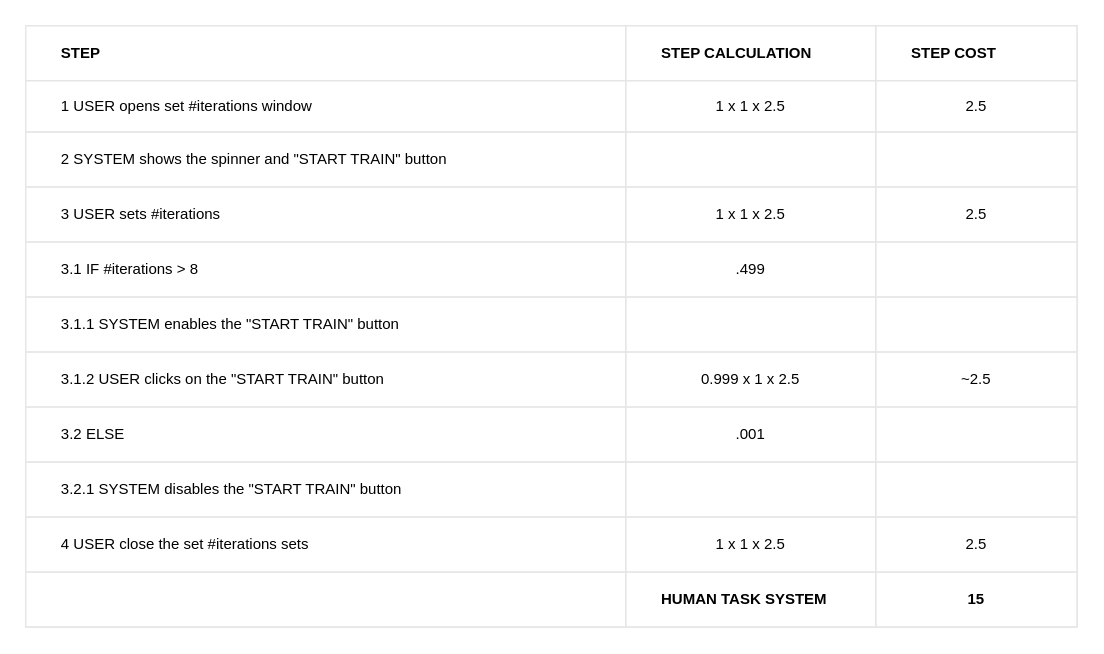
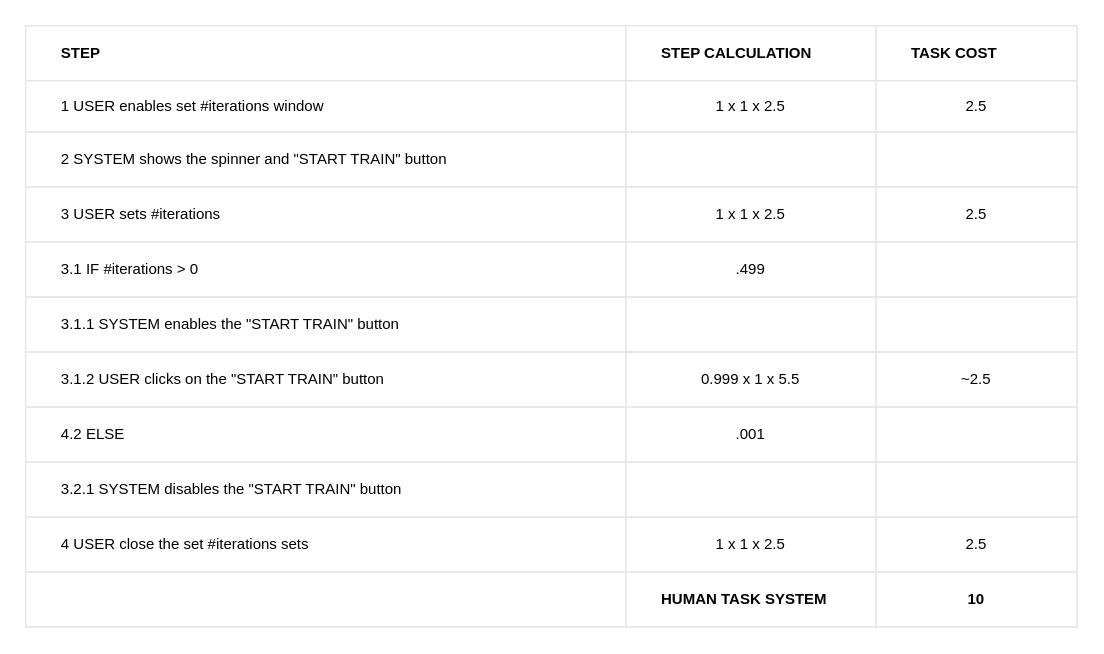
node "STEP COST": label "STEP COST" -> "TASK COST"
node "1 USER opens set #iterations window": label "1 USER opens set #iterations window" -> "1 USER enables set #iterations window"
node "3.1 IF #iterations > 8": label "3.1 IF #iterations > 8" -> "3.1 IF #iterations > 0"
node "0.999 x 1 x 2.5": label "0.999 x 1 x 2.5" -> "0.999 x 1 x 5.5"
node "3.2 ELSE": label "3.2 ELSE" -> "4.2 ELSE"
node "15": label "15" -> "10"
